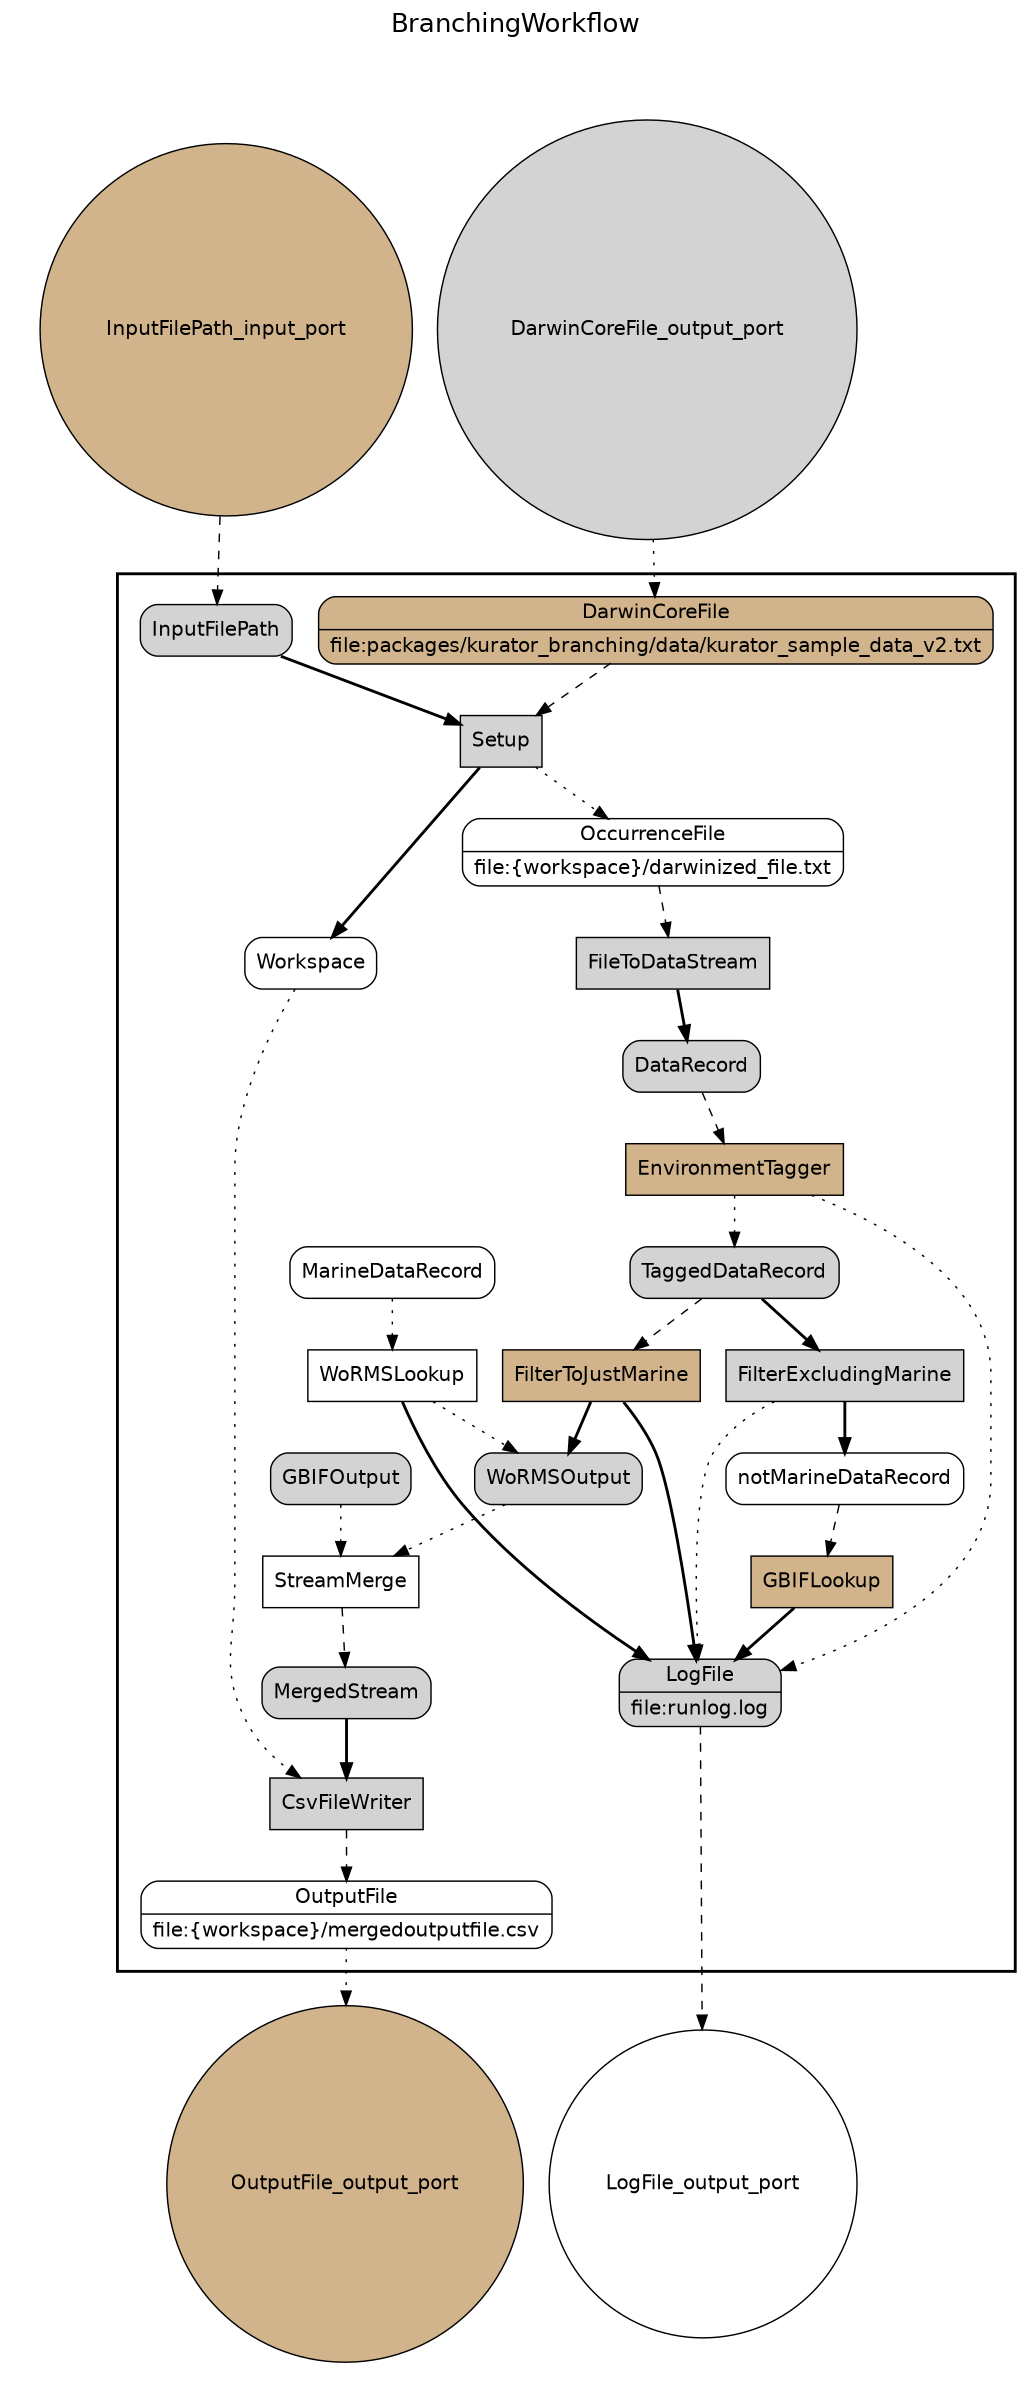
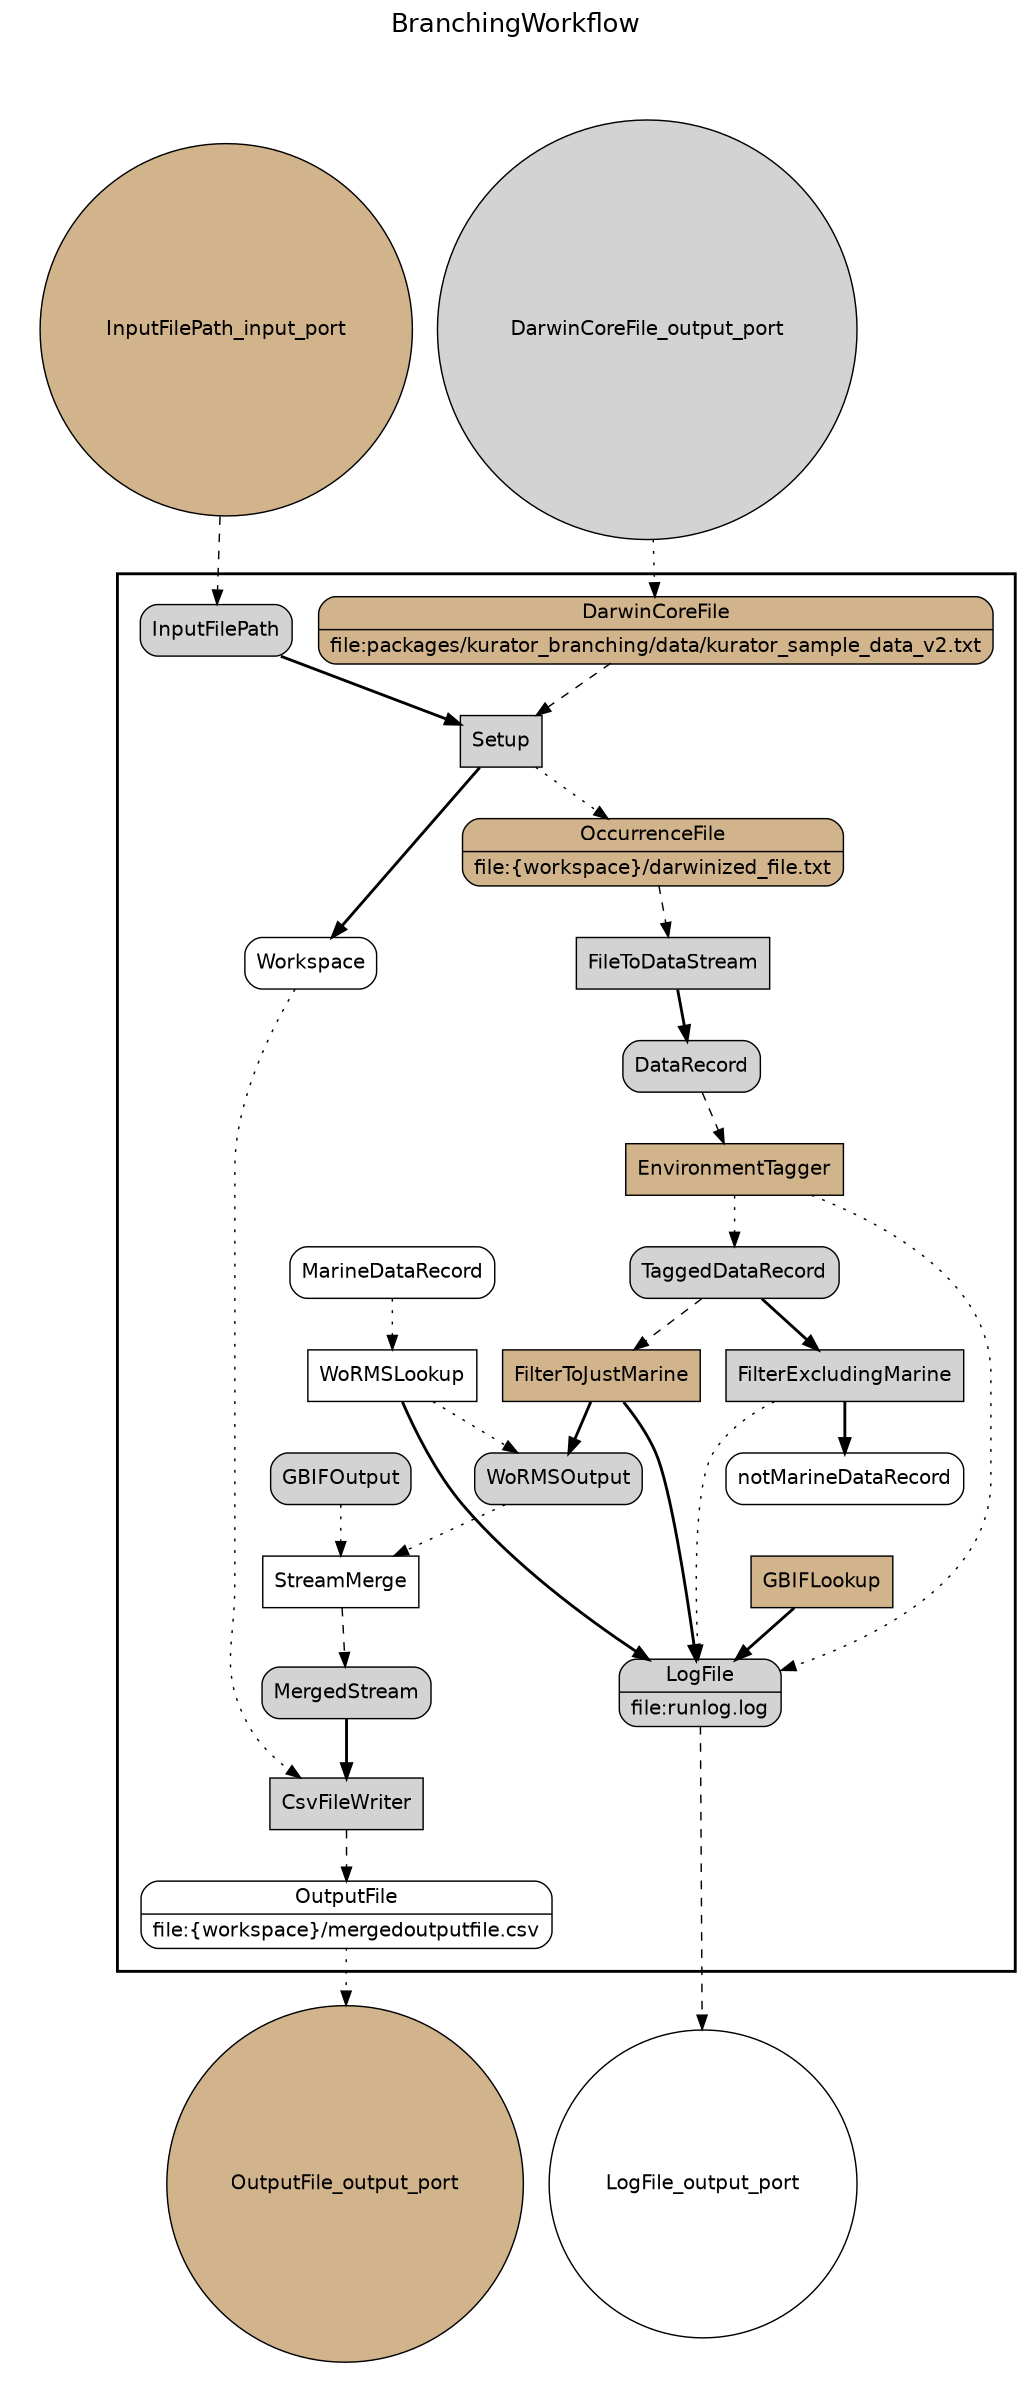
node "OccurrenceFile": fillcolor white -> tan
edge "notMarineDataRecord" -> "GBIFLookup": removed
